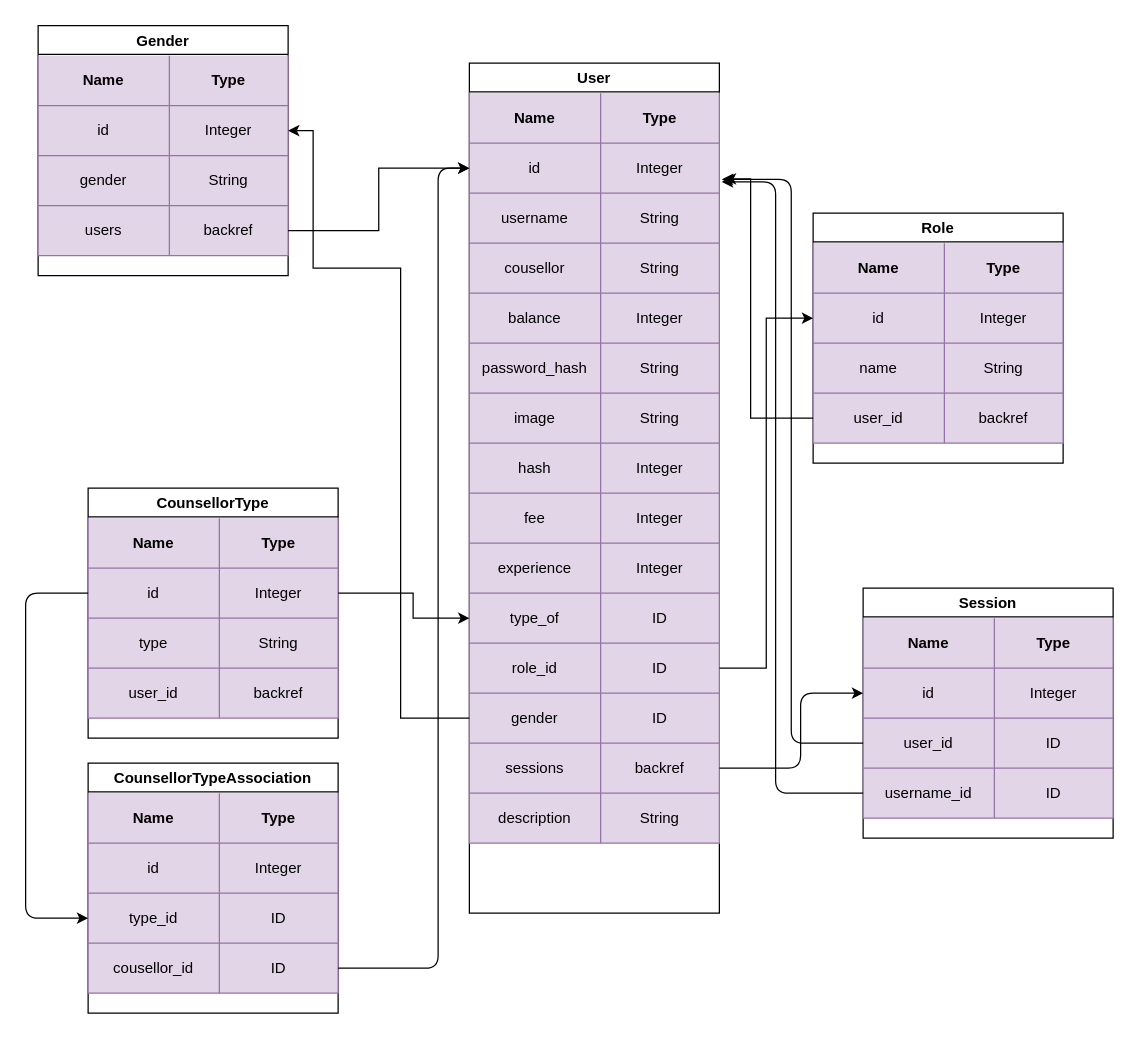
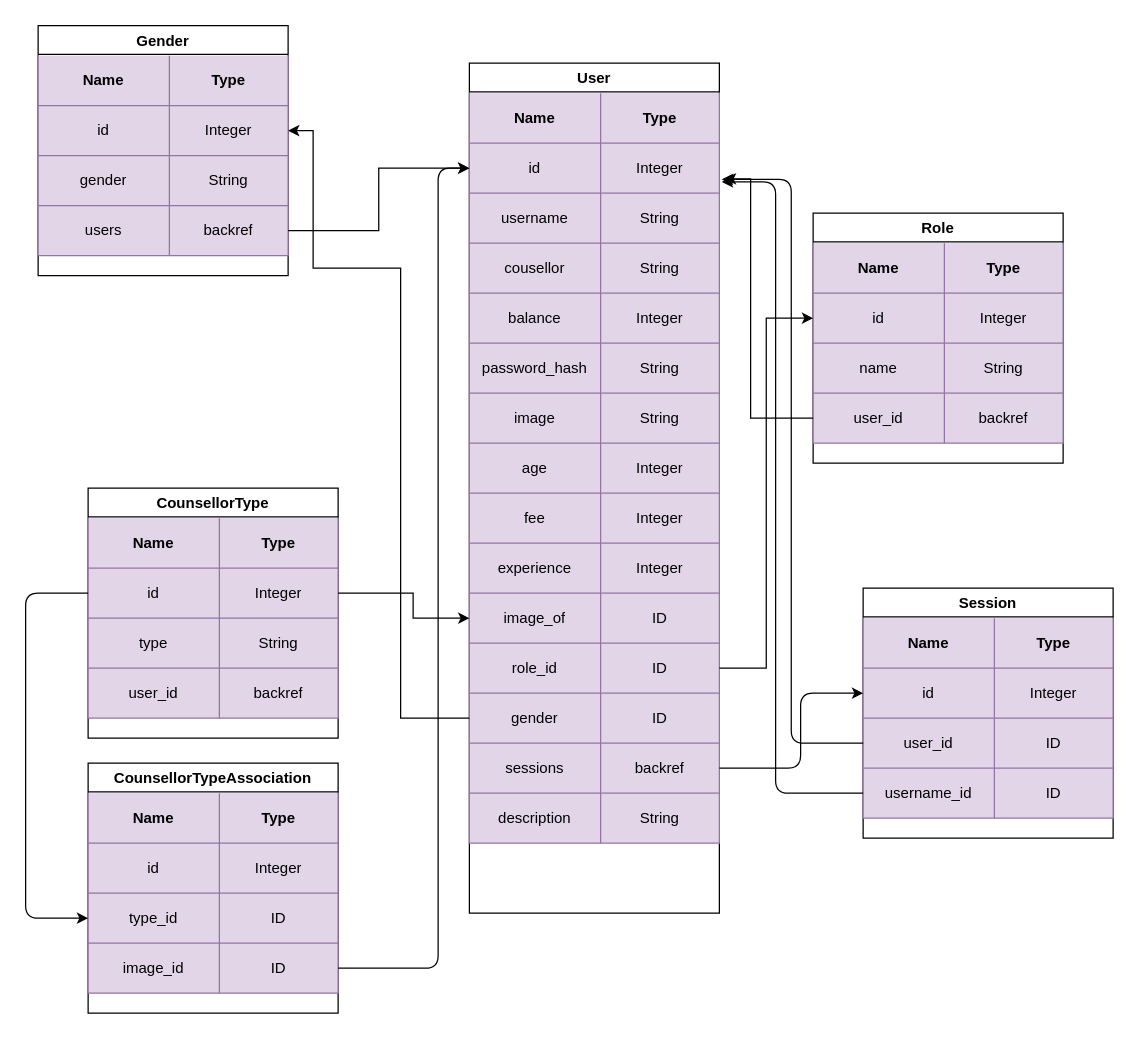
node "hash": label "hash" -> "age"
node "type_of": label "type_of" -> "image_of"
node "cousellor_id": label "cousellor_id" -> "image_id"
